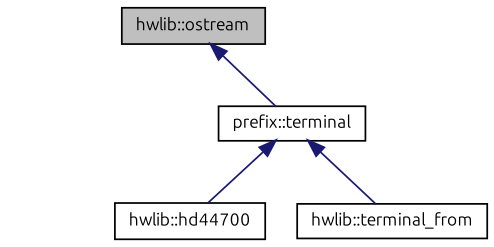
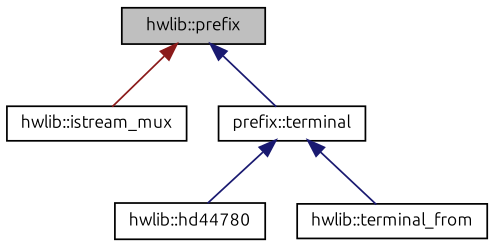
node "hwlib::ostream": label "hwlib::ostream" -> "hwlib::prefix"
node "hwlib::istream_mux": added
node "hwlib::hd44700": label "hwlib::hd44700" -> "hwlib::hd44780"
